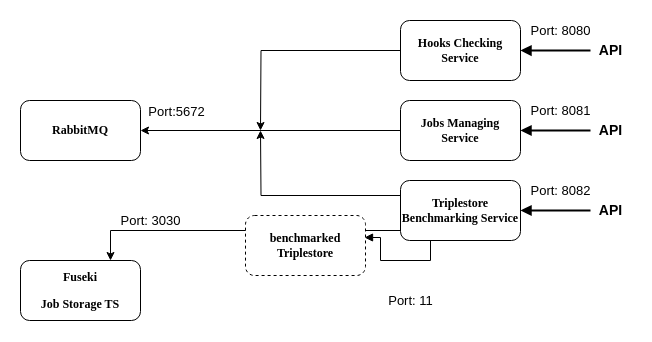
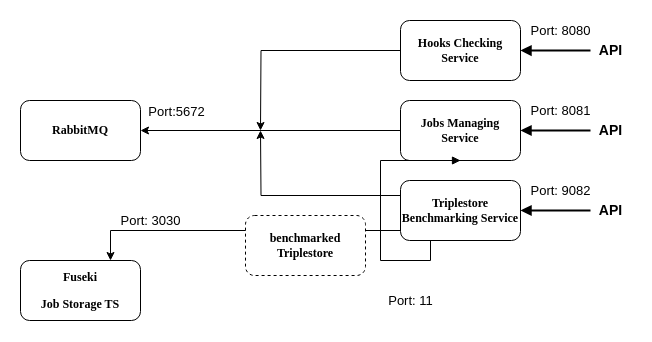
node "Port: 8082": label "Port: 8082" -> "Port: 9082"
edge "Triplestore Benchmarking Service" -> "benchmarked Triplestore": now "Triplestore Benchmarking Service" -> "Jobs Managing Service"
